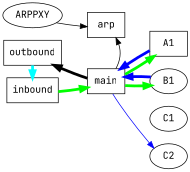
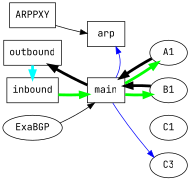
node "ARPPXY": shape ellipse -> box
node "A1": shape box -> ellipse
edge "main" -> "arp": color black -> blue
edge "A1" -> "main": color blue -> black
edge "B1" -> "main": color blue -> black
node "ExaBGP": added
node "C2": label "C2" -> "C3"
